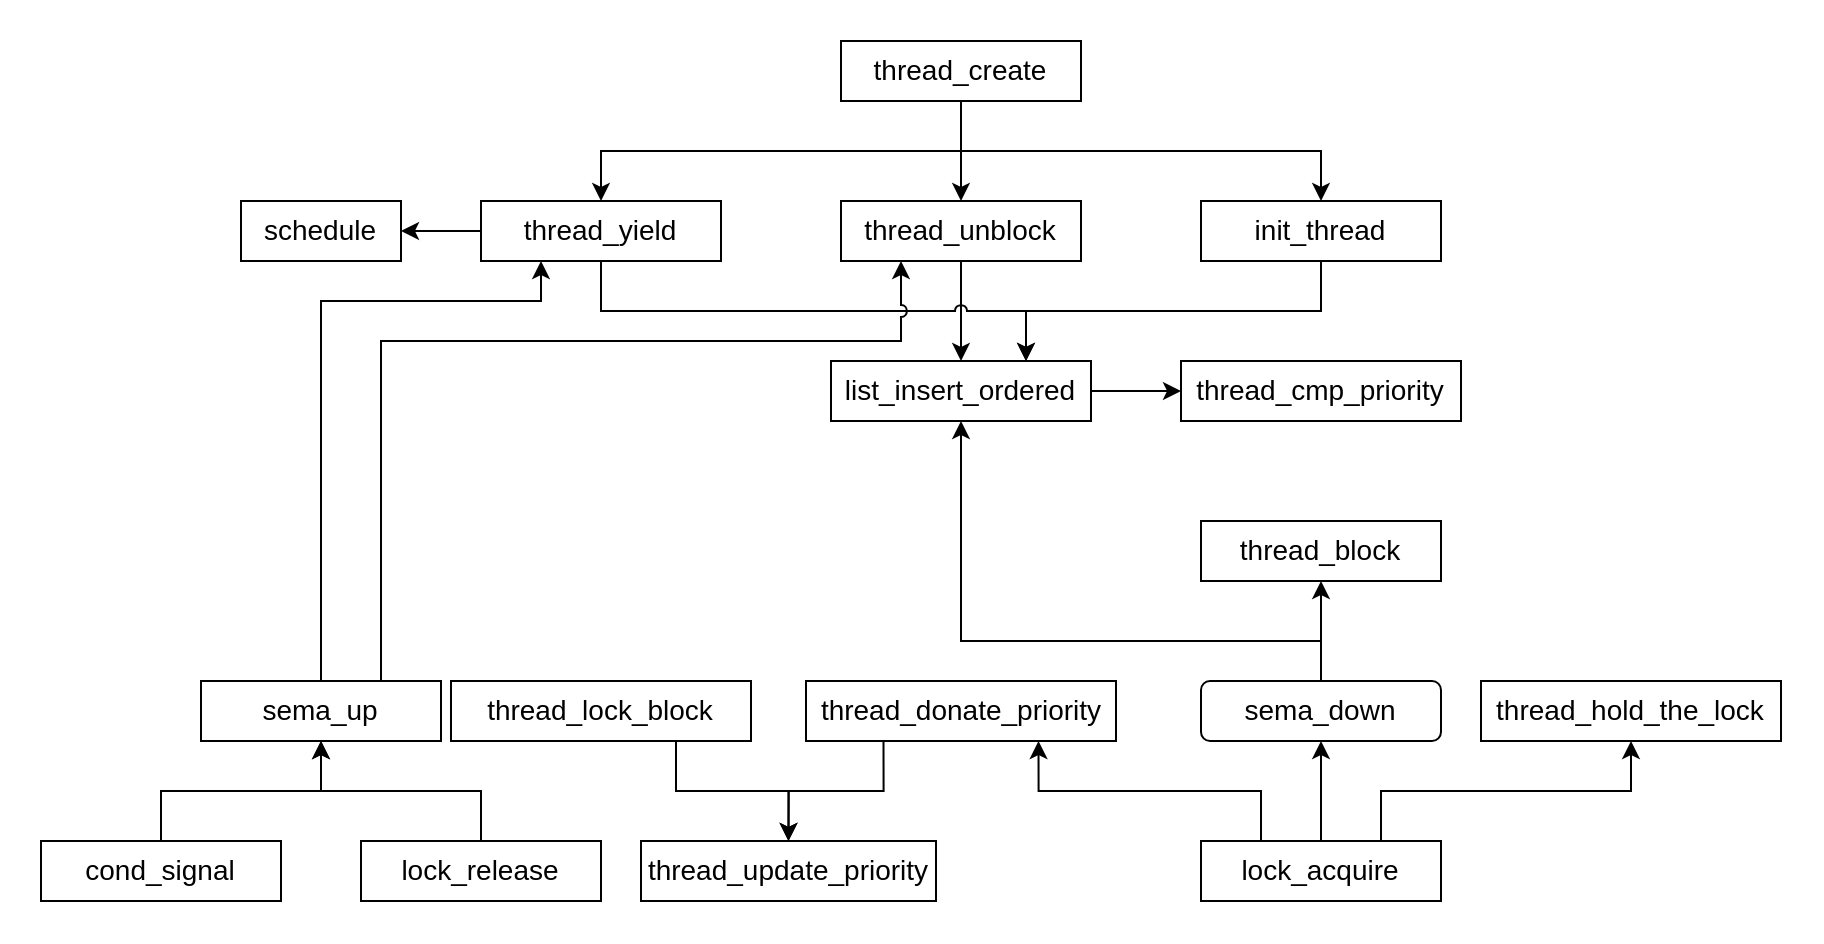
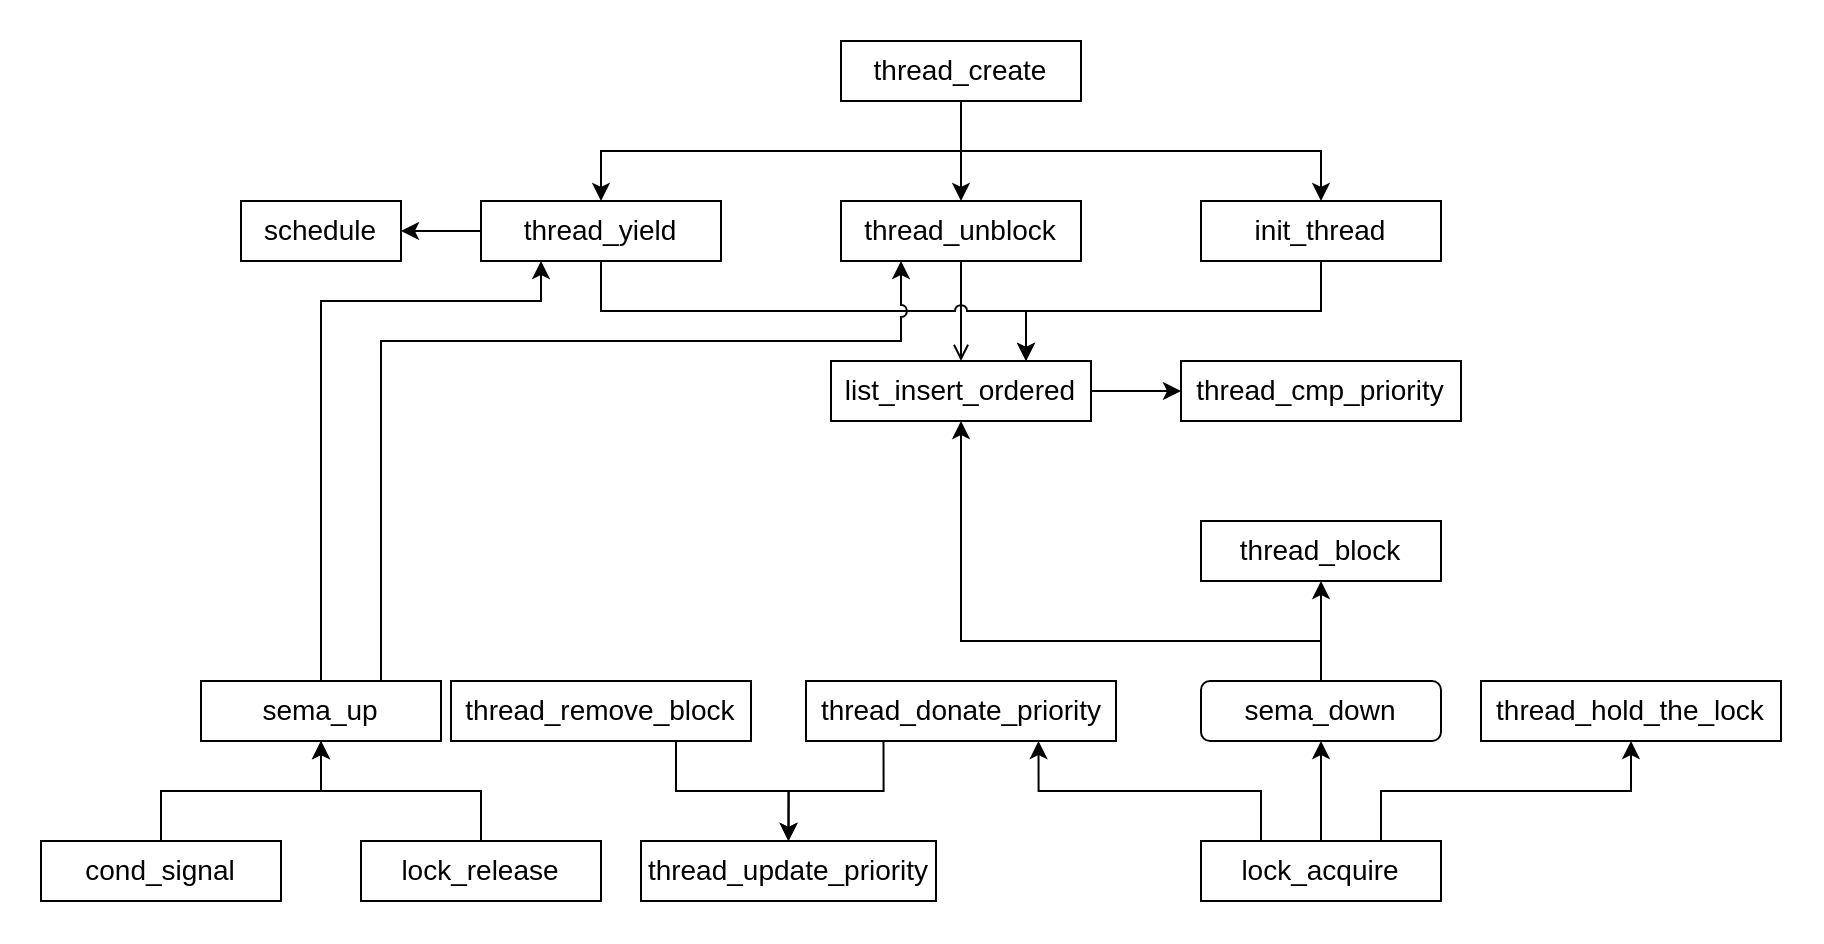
edge "thread_unblock" -> "list_insert_ordered": arrowhead classic -> open
node "thread_lock_block": label "thread_lock_block" -> "thread_remove_block"
